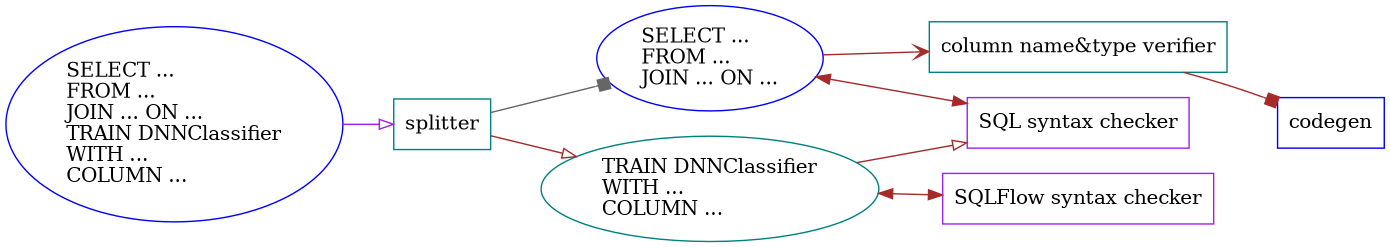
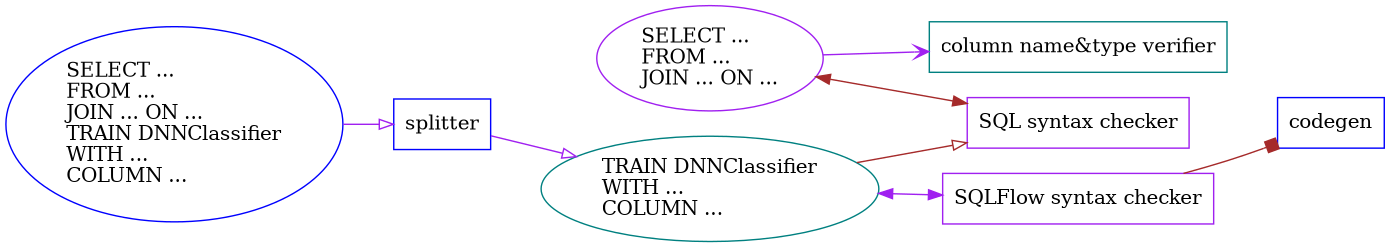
edge "SELECT ... FROM ... JOIN ... ON ..." -> "column name&type verifier": color brown -> purple
node "SELECT ... FROM ... JOIN ... ON ...": color blue -> purple
edge "column name&type verifier" -> "codegen": now "SQLFlow syntax checker" -> "codegen"
edge "splitter" -> "SELECT ... FROM ... JOIN ... ON ...": removed
node "splitter": color teal -> blue
edge "splitter" -> "TRAIN DNNClassifier WITH ... COLUMN ...": color brown -> purple
edge "TRAIN DNNClassifier WITH ... COLUMN ..." -- "SQLFlow syntax checker": color brown -> purple
